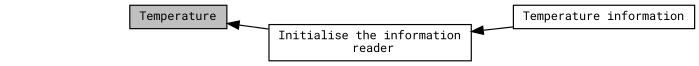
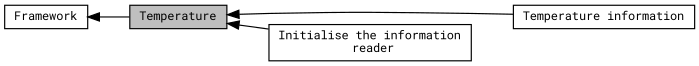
node "Framework": added
edge "Temperature information" -> "Initialise the information reader": now "Temperature information" -> "Temperature"
